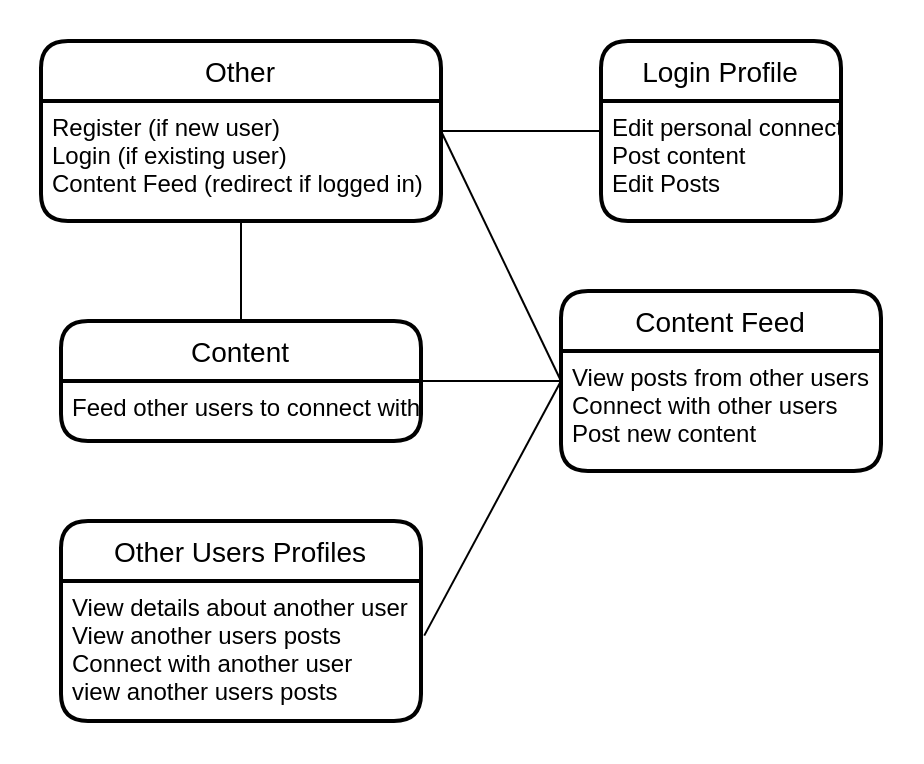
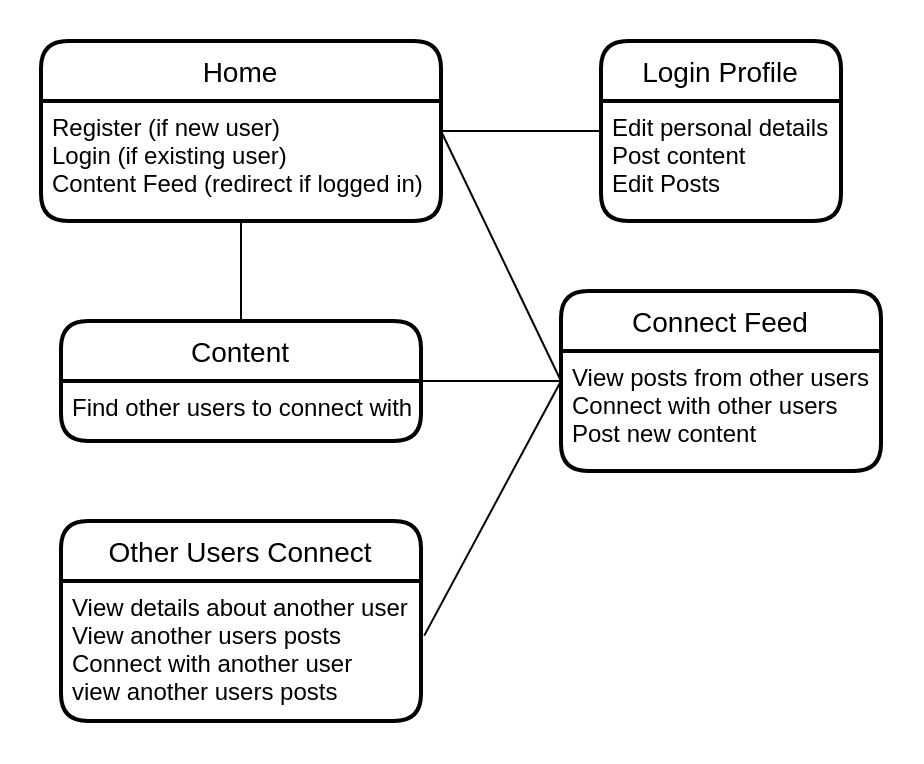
node "Other": label "Other" -> "Home"
node "Edit personal connect Post content Edit Posts": label "Edit personal connect Post content Edit Posts" -> "Edit personal details Post content Edit Posts"
node "Content Feed": label "Content Feed" -> "Connect Feed"
node "Feed other users to connect with": label "Feed other users to connect with" -> "Find other users to connect with"
node "Other Users Profiles": label "Other Users Profiles" -> "Other Users Connect"
